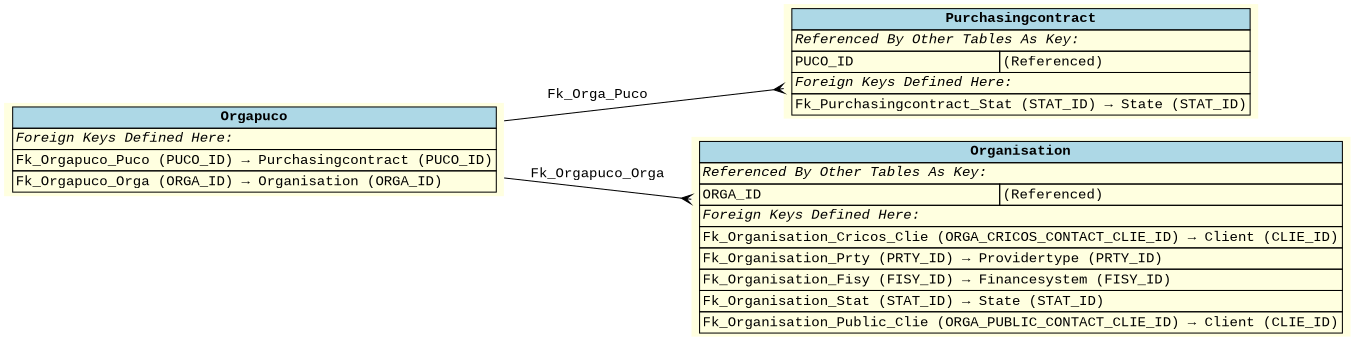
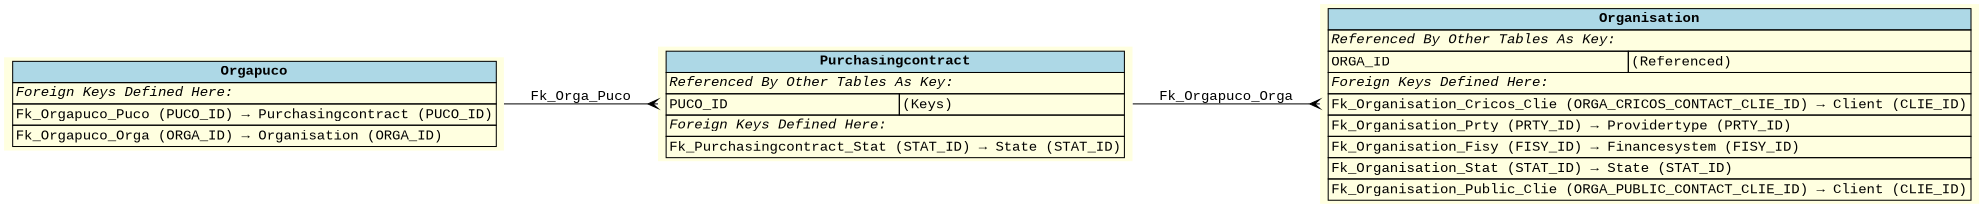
node "Purchasingcontract": text "(Referenced)" -> "(Keys)"
edge "Orgapuco" -- "Organisation": now "Purchasingcontract" -- "Organisation"
